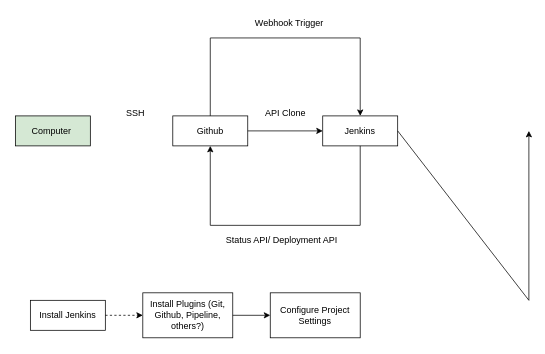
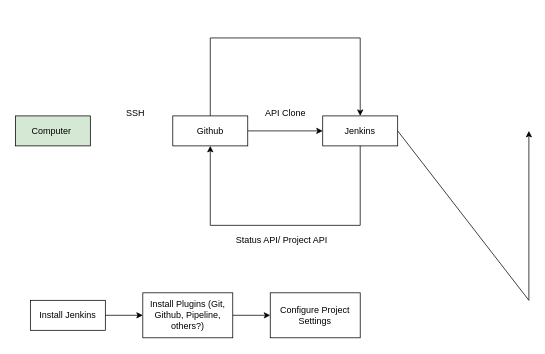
node "Webhook Trigger": removed
node "Status API/ Deployment API": label "Status API/ Deployment API" -> "Status API/ Project API"
edge "Install Jenkins" -> "Install Plugins (Git, Github, Pipeline, others?)": style dashed -> solid
